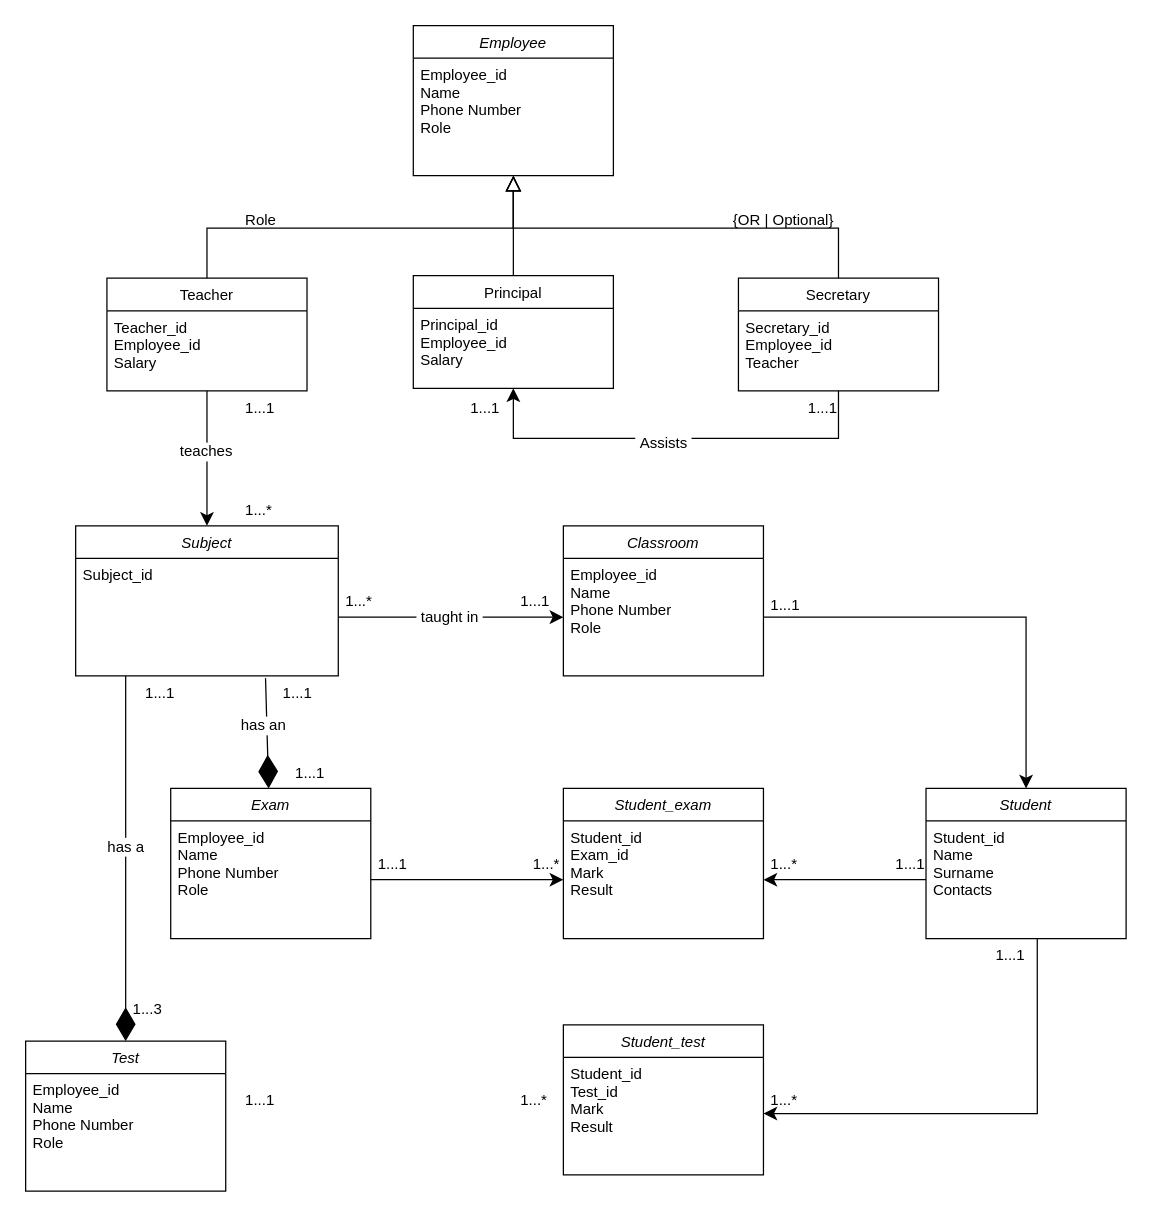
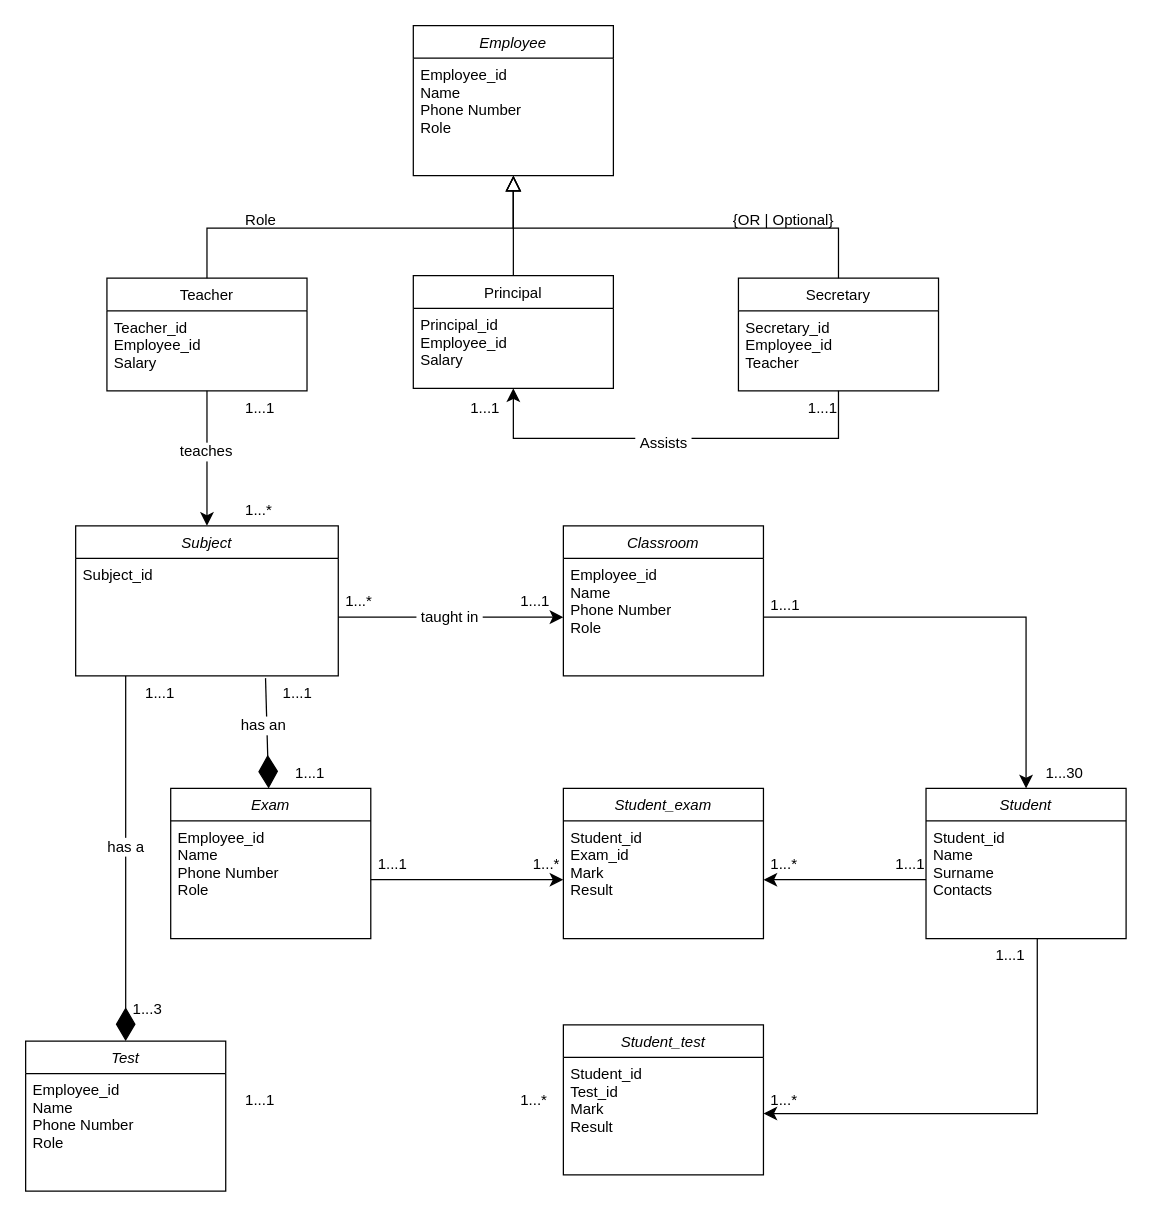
node "1...30": added
